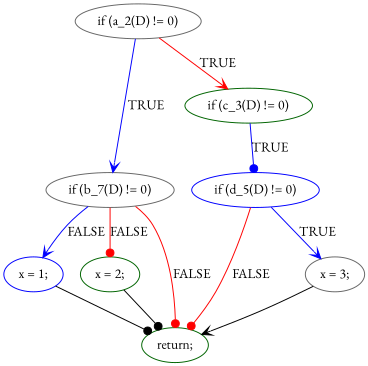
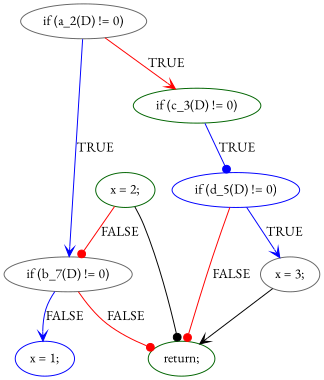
edge "if (b_7(D) != 0)" -> "x = 2;": reversed
edge "x = 1;" -> "return;": removed
